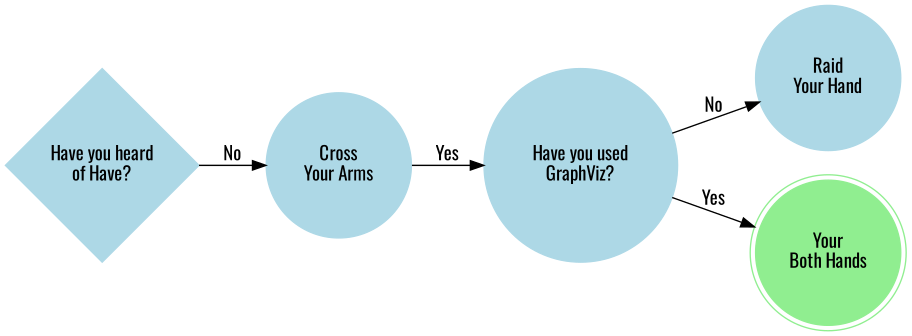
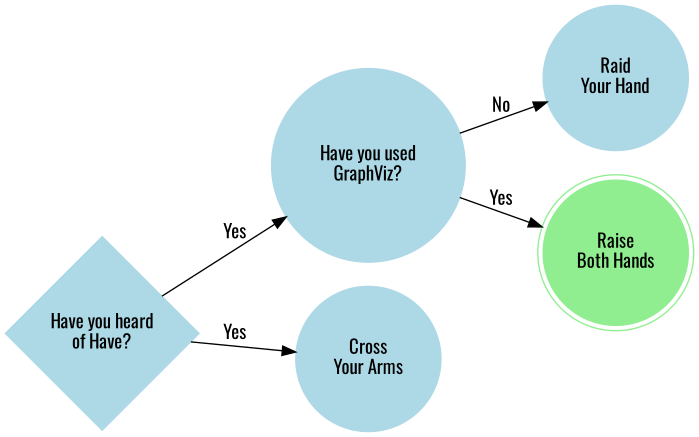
edge "Have you heard of Have?" -> "Cross Your Arms": label "No" -> "Yes"
edge "Cross Your Arms" -> "Have you used GraphViz?": now "Have you heard of Have?" -> "Have you used GraphViz?"
node "Your Both Hands": label "Your Both Hands" -> "Raise Both Hands"
